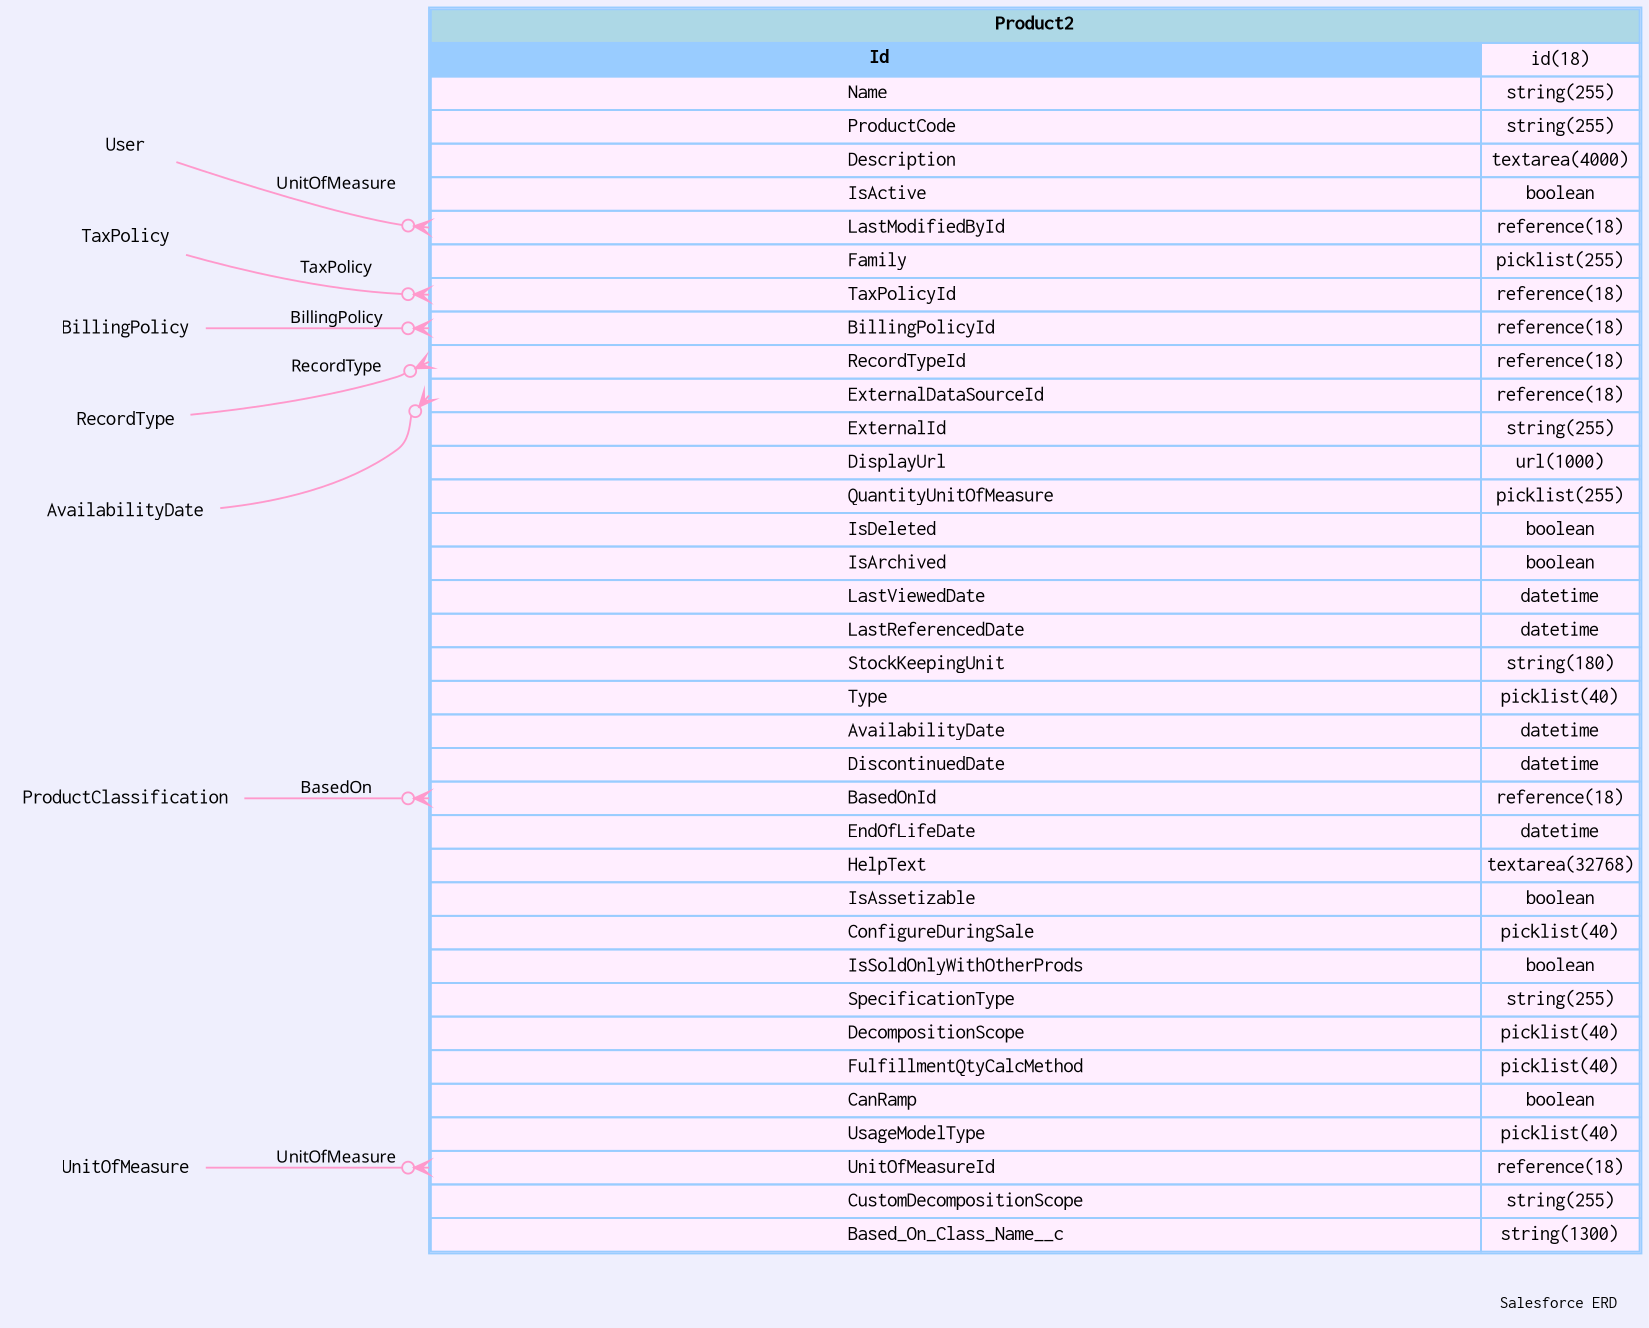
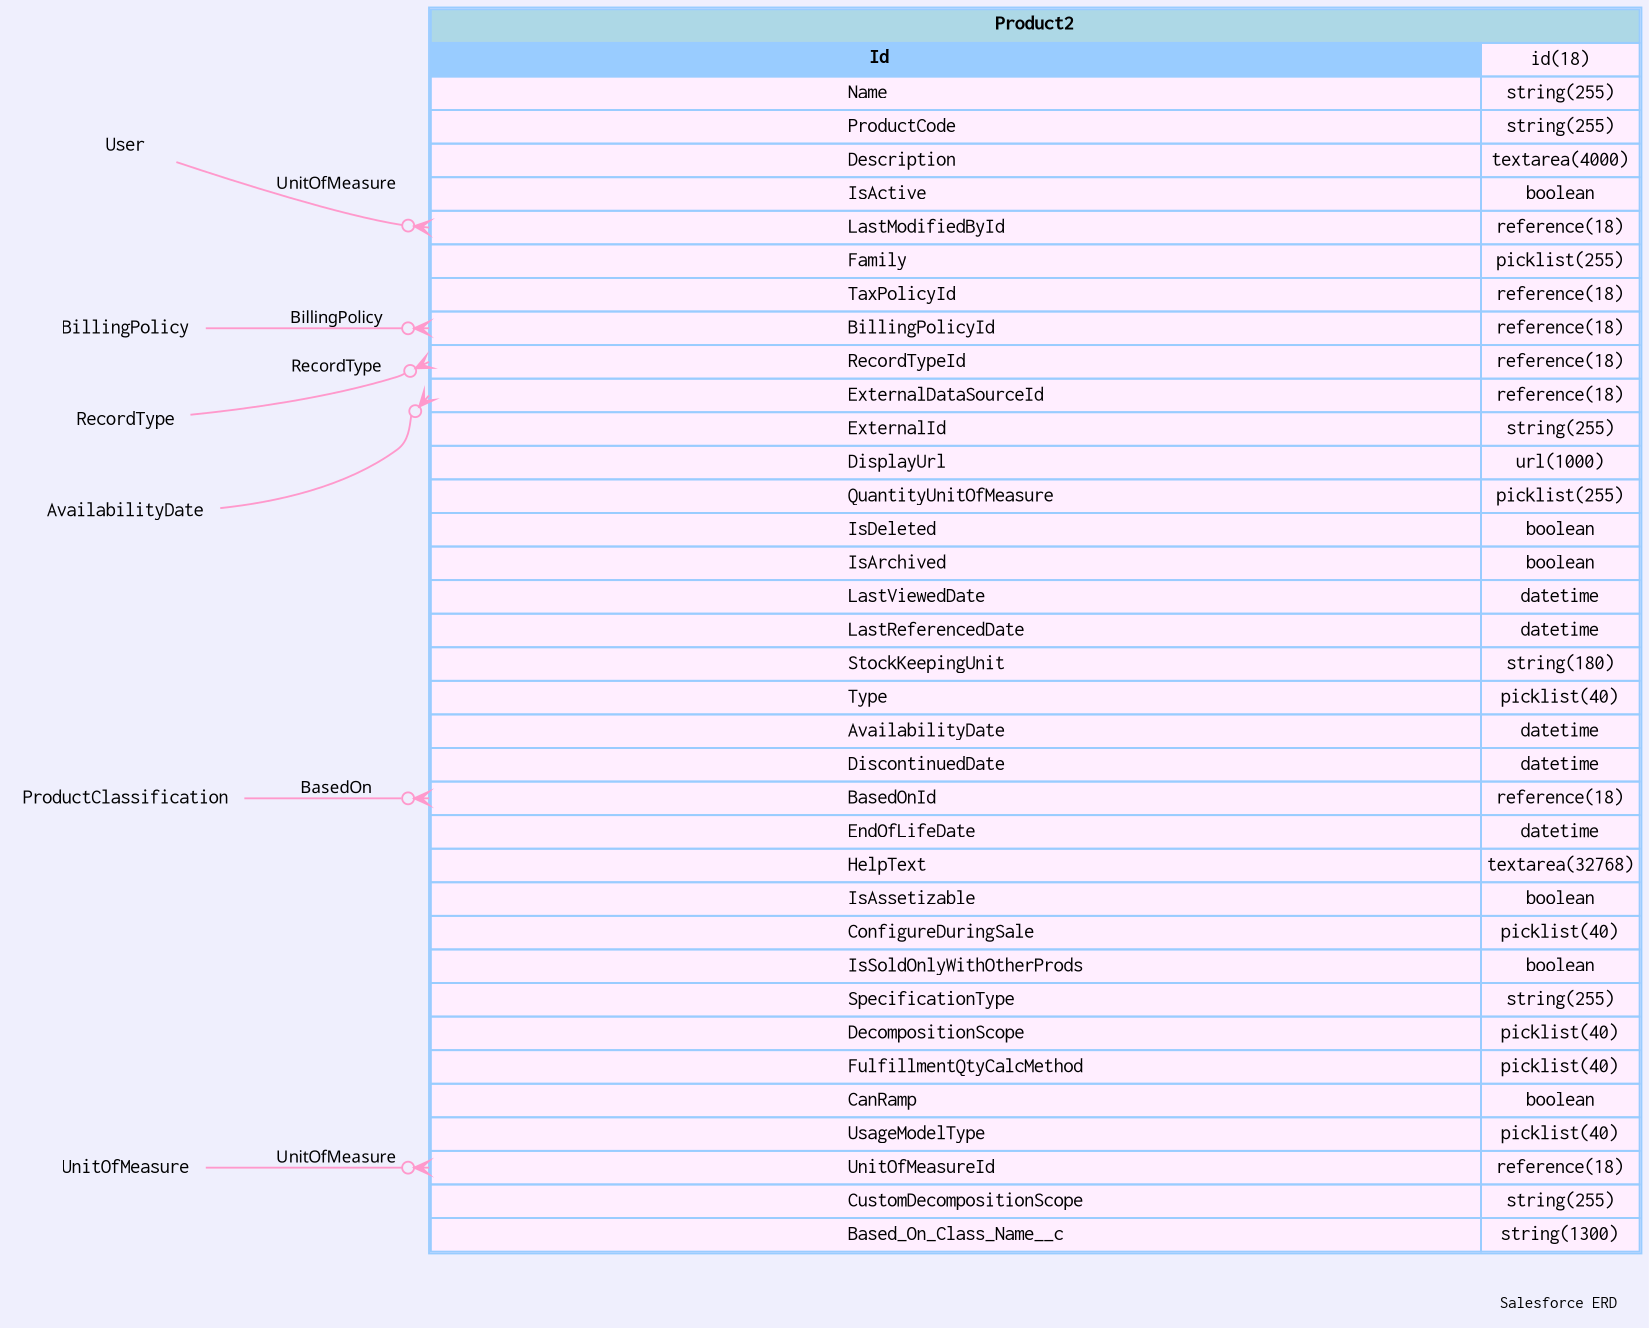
node "TaxPolicy": removed
